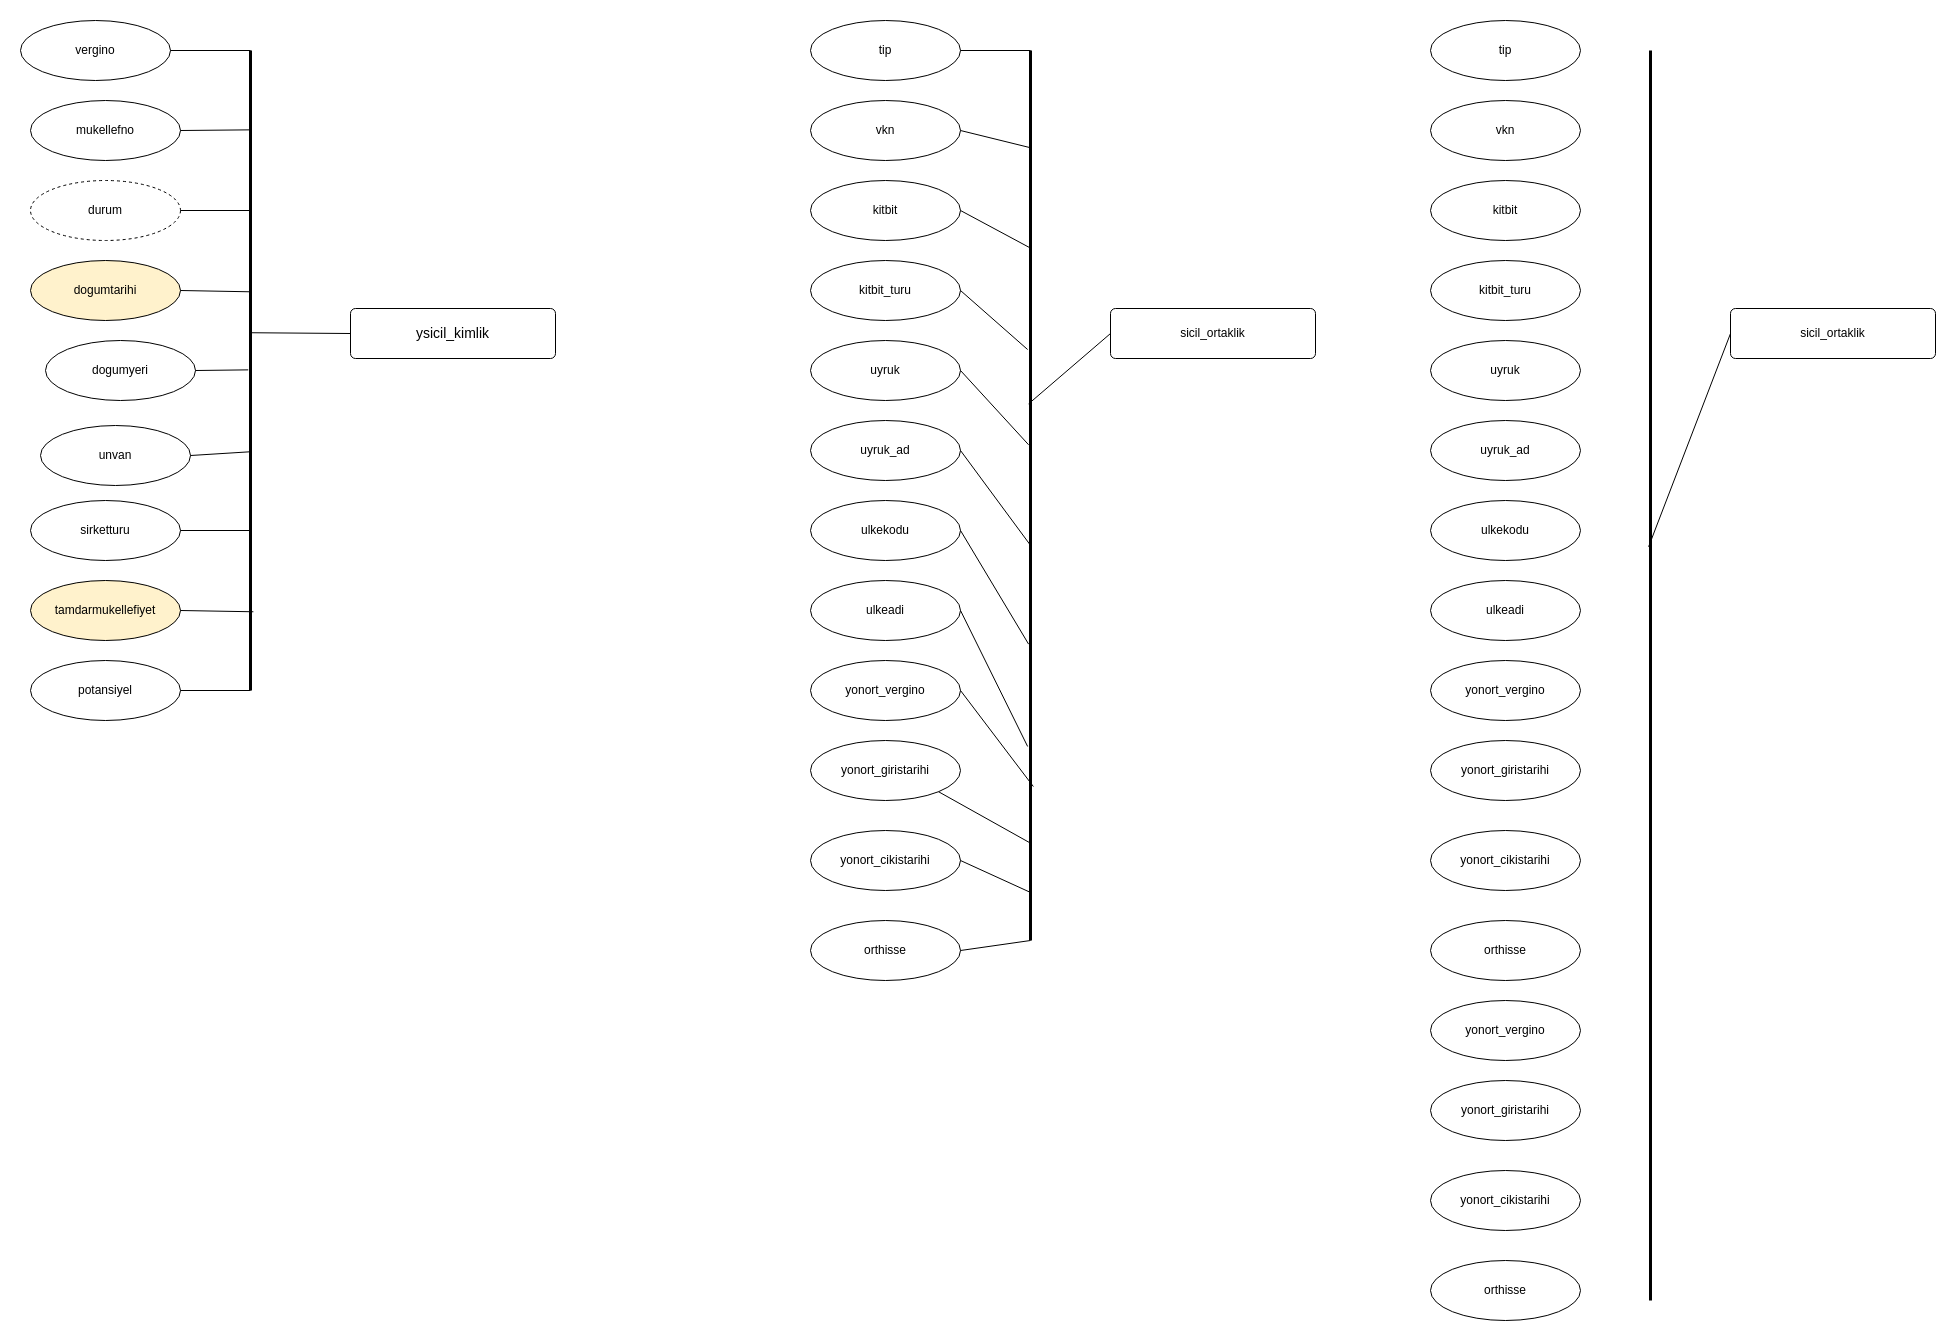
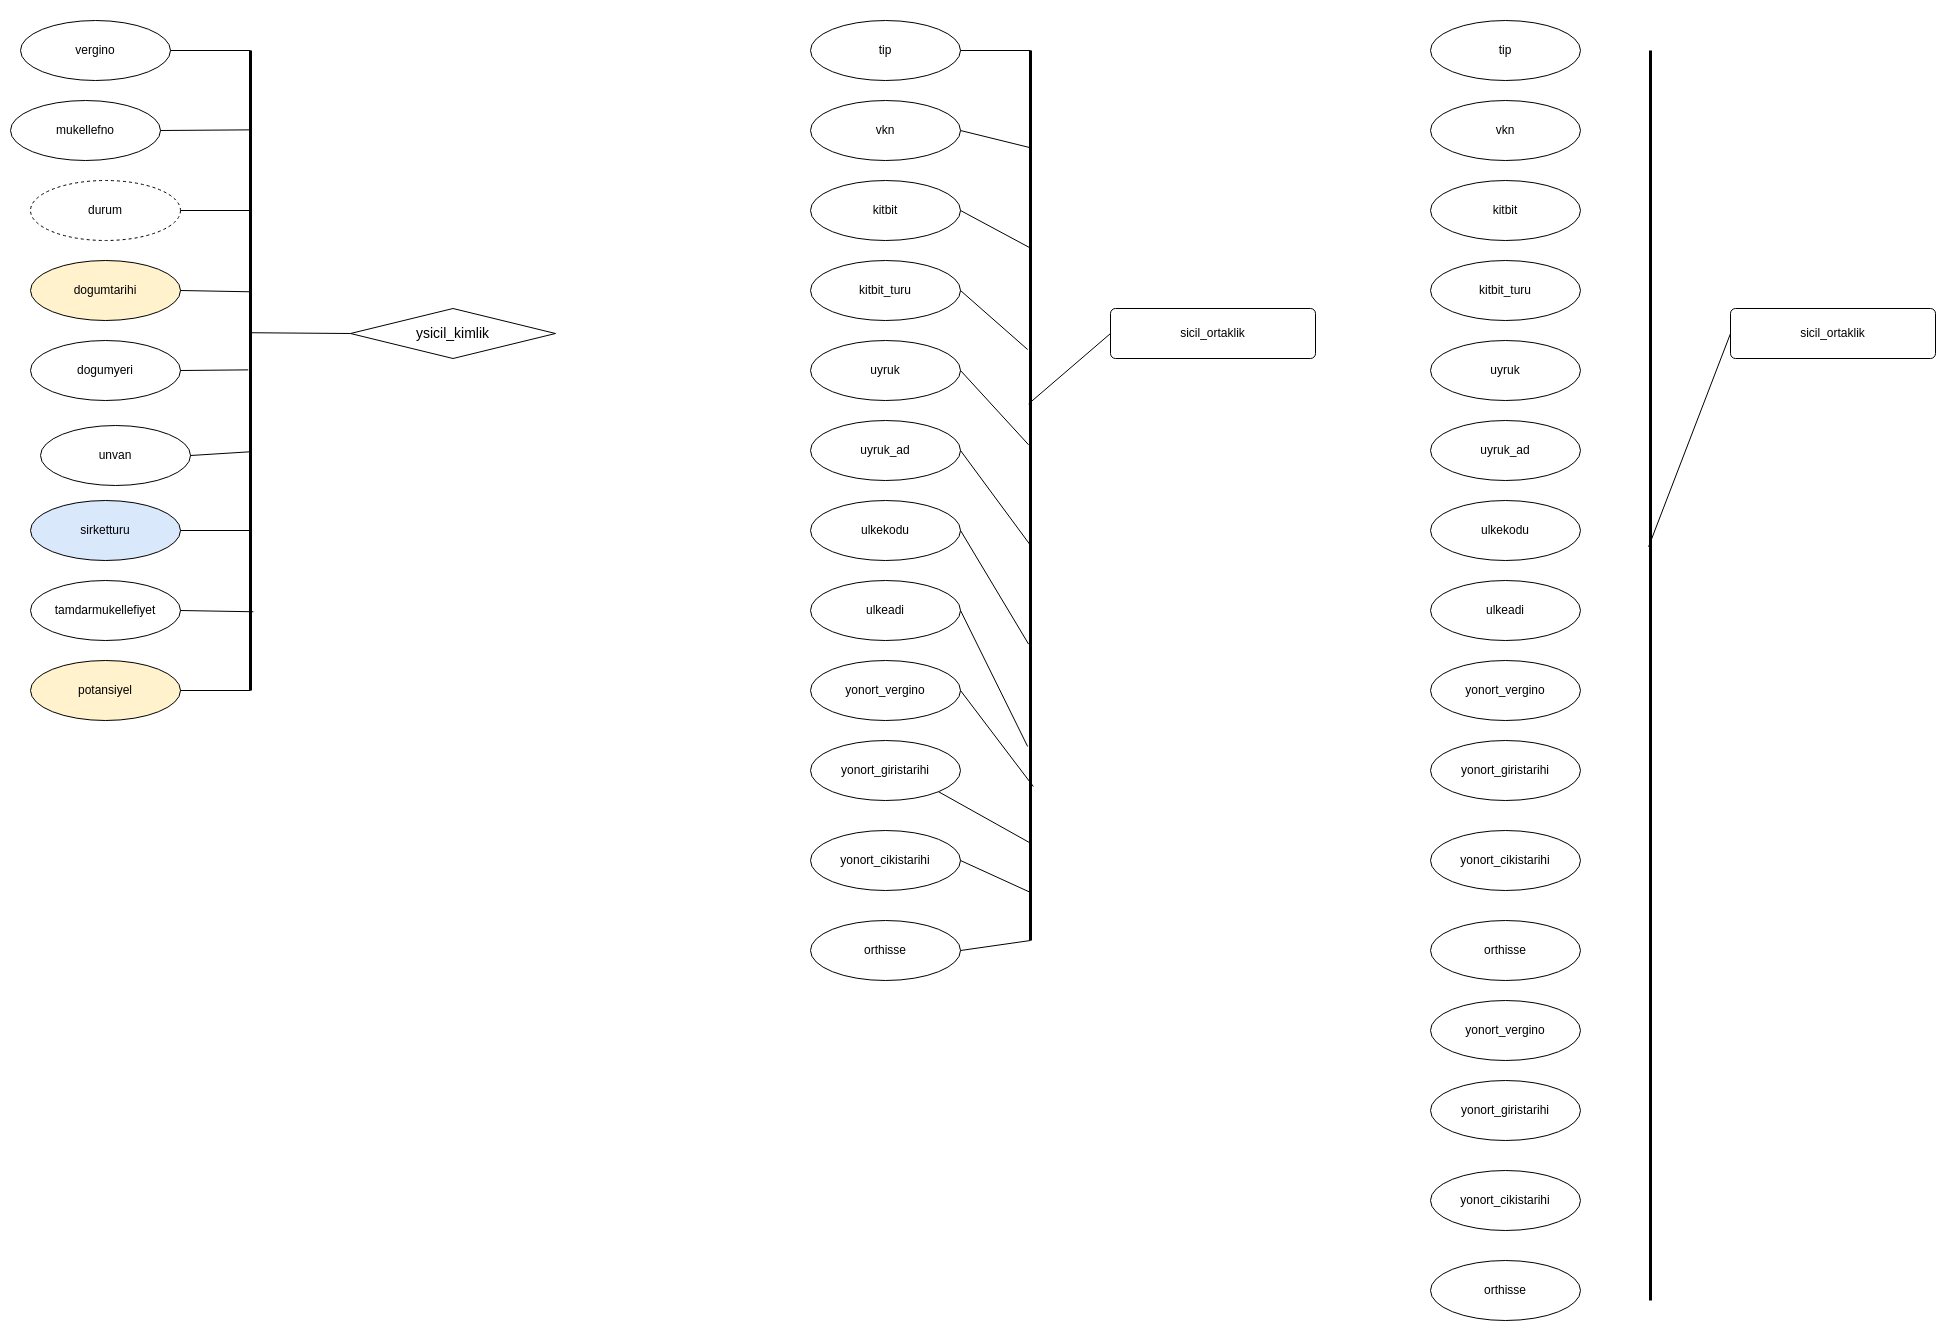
node "mukellefno": moved (106, 131) -> (86, 131)
node "ysicil_kimlik": shape rounded rectangle -> diamond
node "dogumyeri": moved (121, 371) -> (106, 371)
node "sirketturu": fillcolor #ffffff -> #dae8fc
node "tamdarmukellefiyet": fillcolor #fff2cc -> #ffffff
node "potansiyel": fillcolor #ffffff -> #fff2cc
